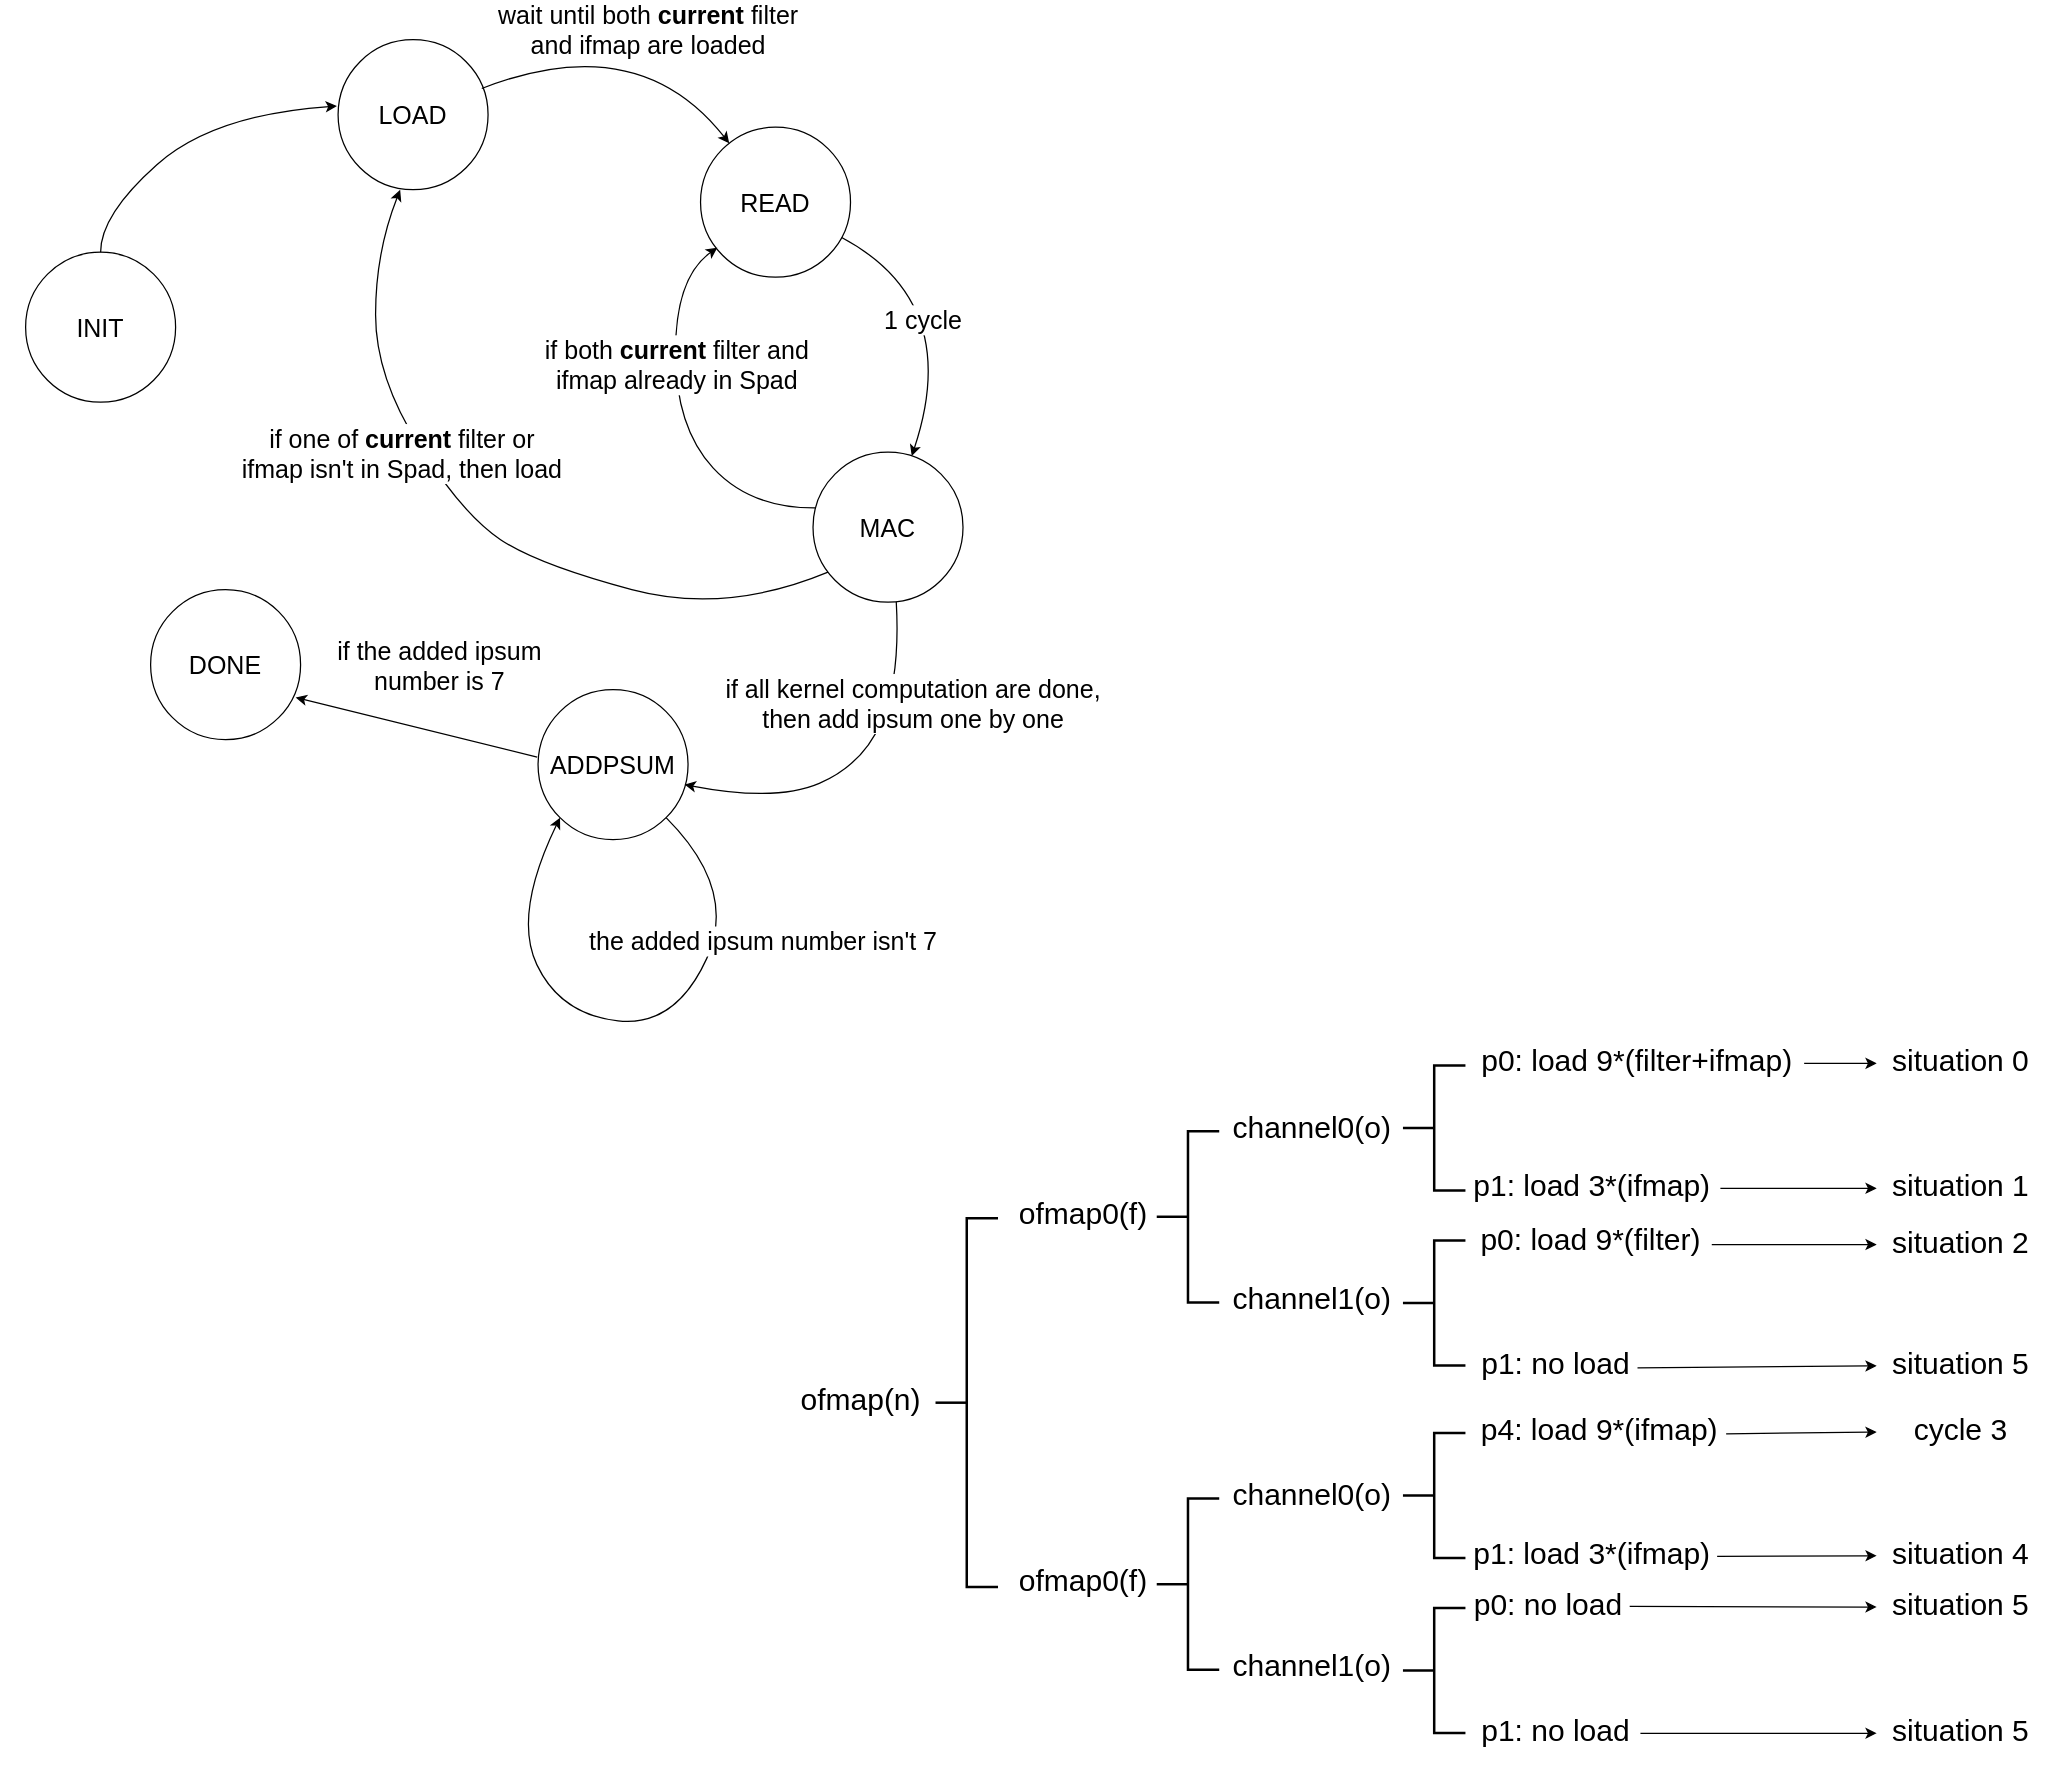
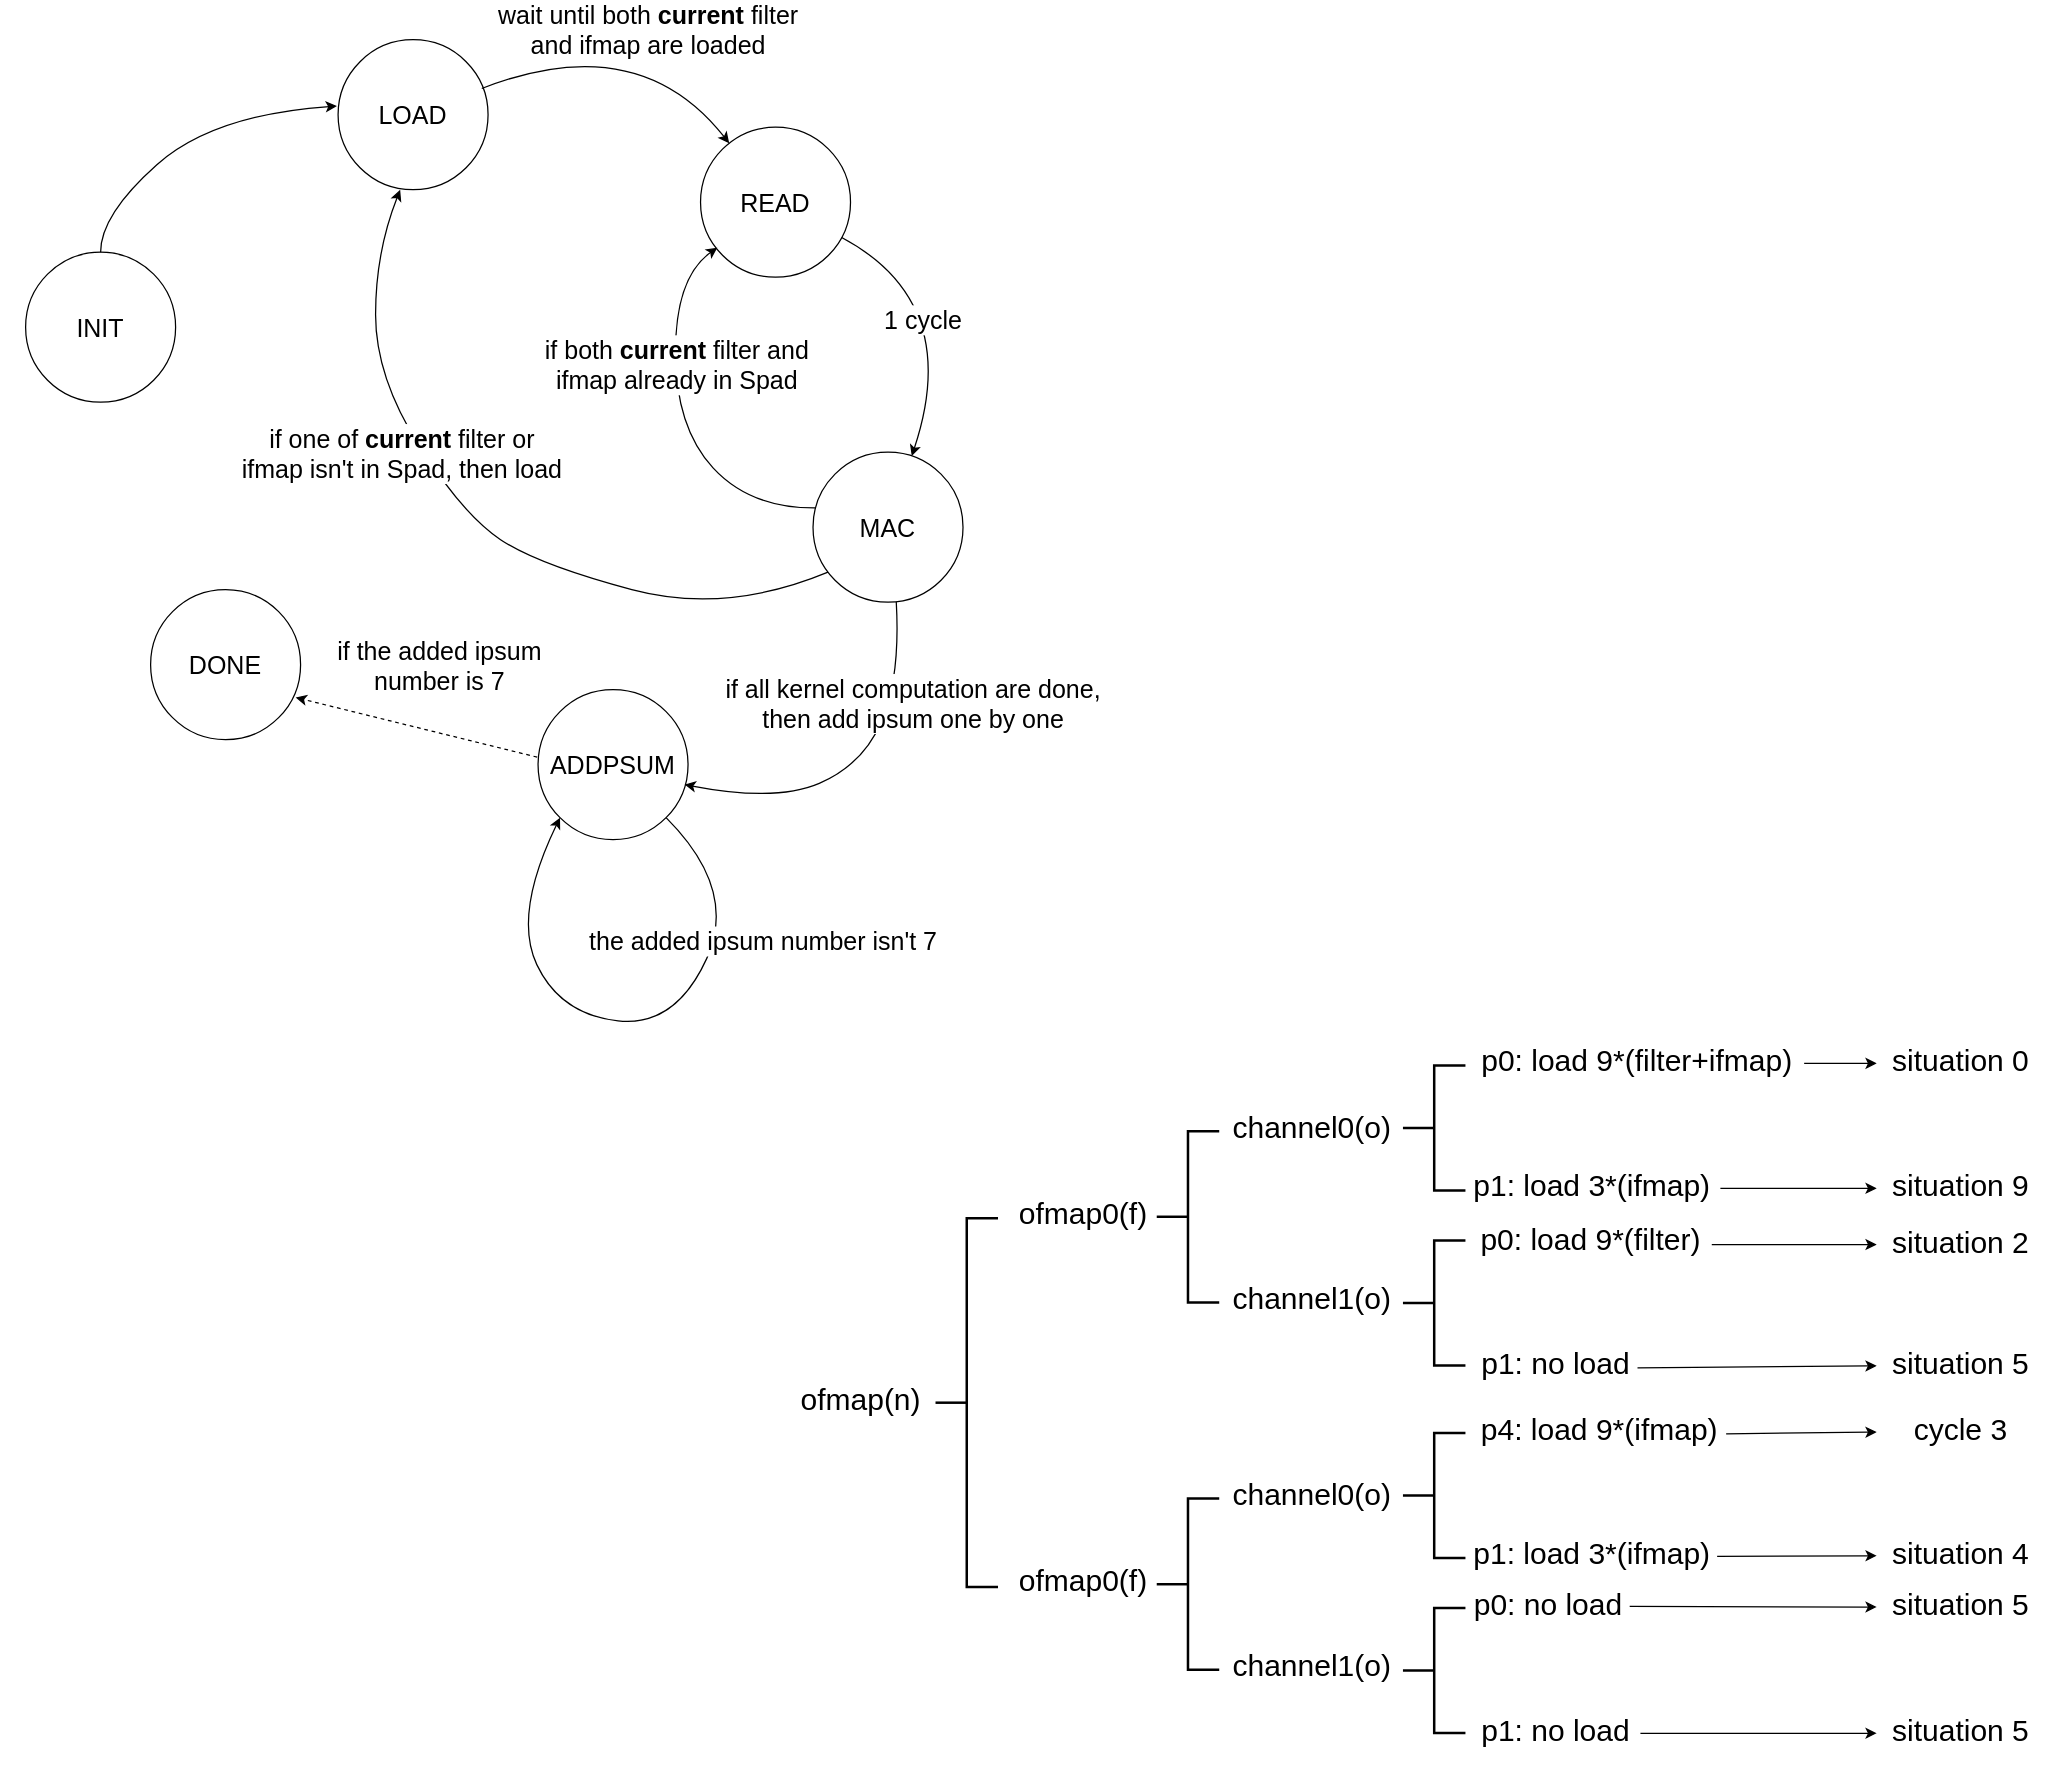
edge "ADDPSUM" -> "DONE": style solid -> dashed
node "situation 1": label "situation 1" -> "situation 9"
